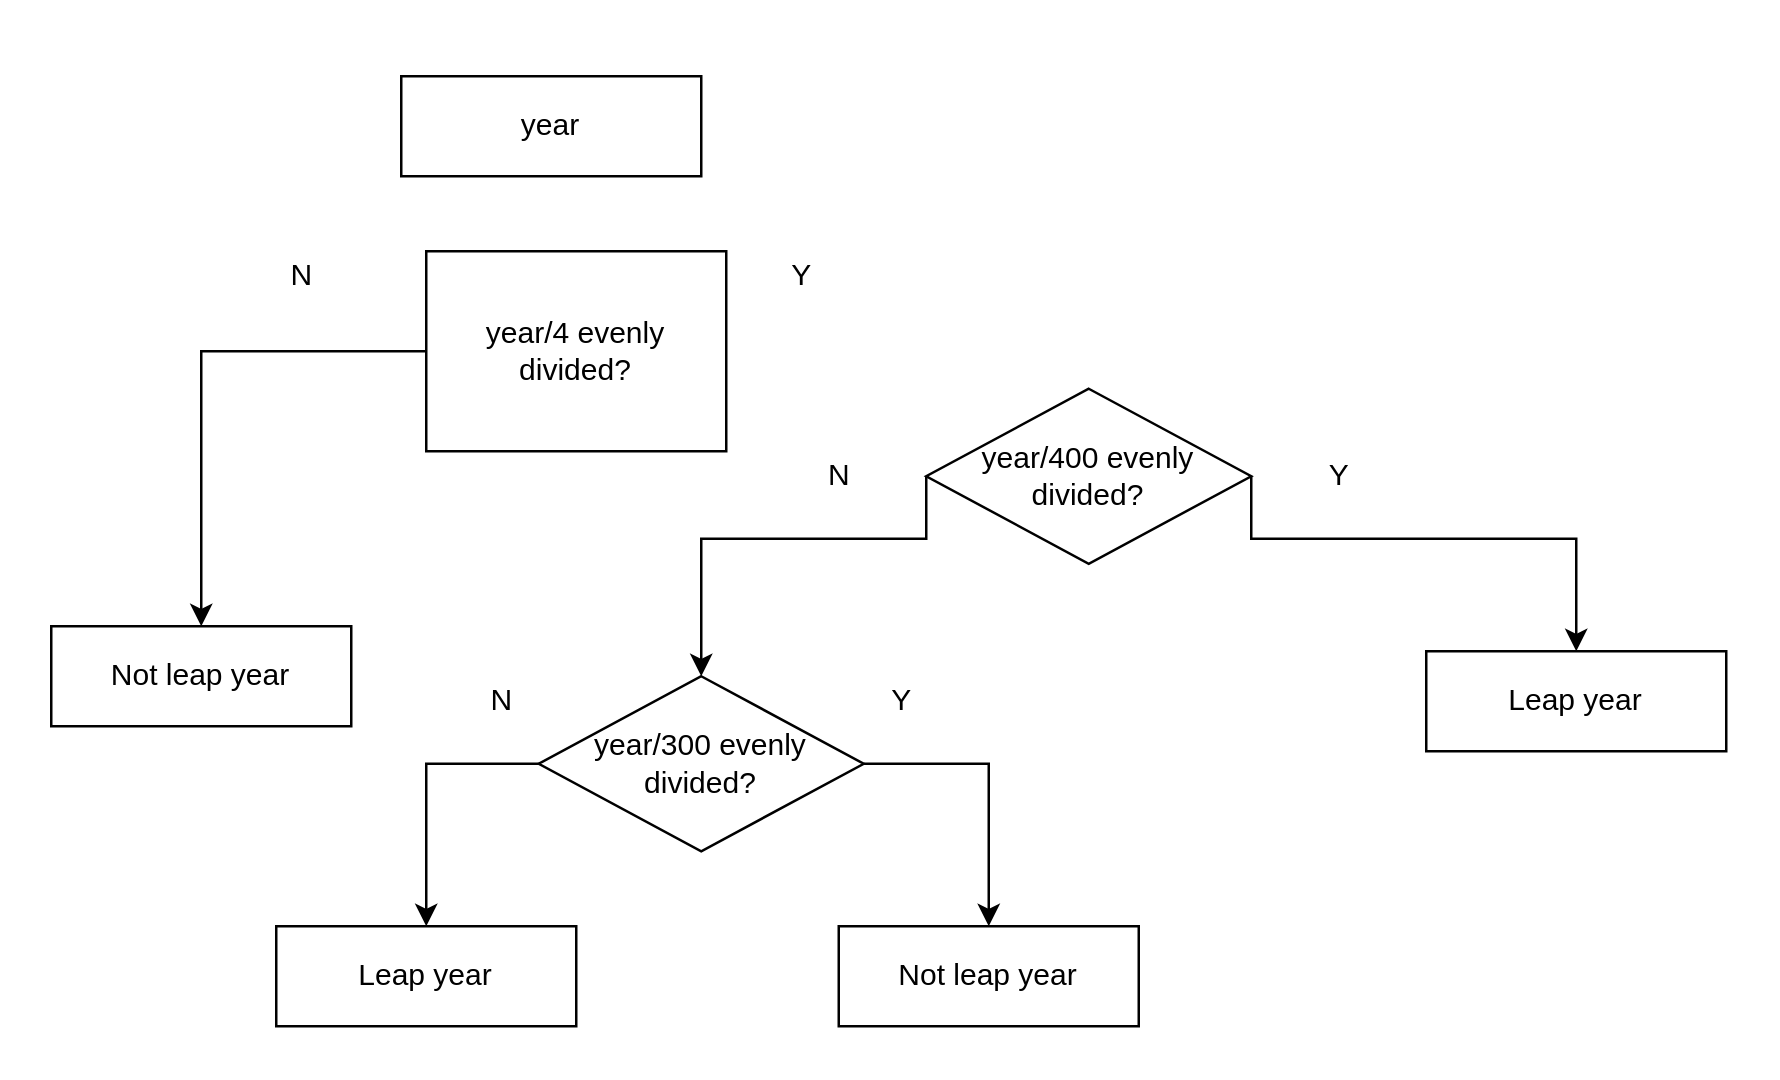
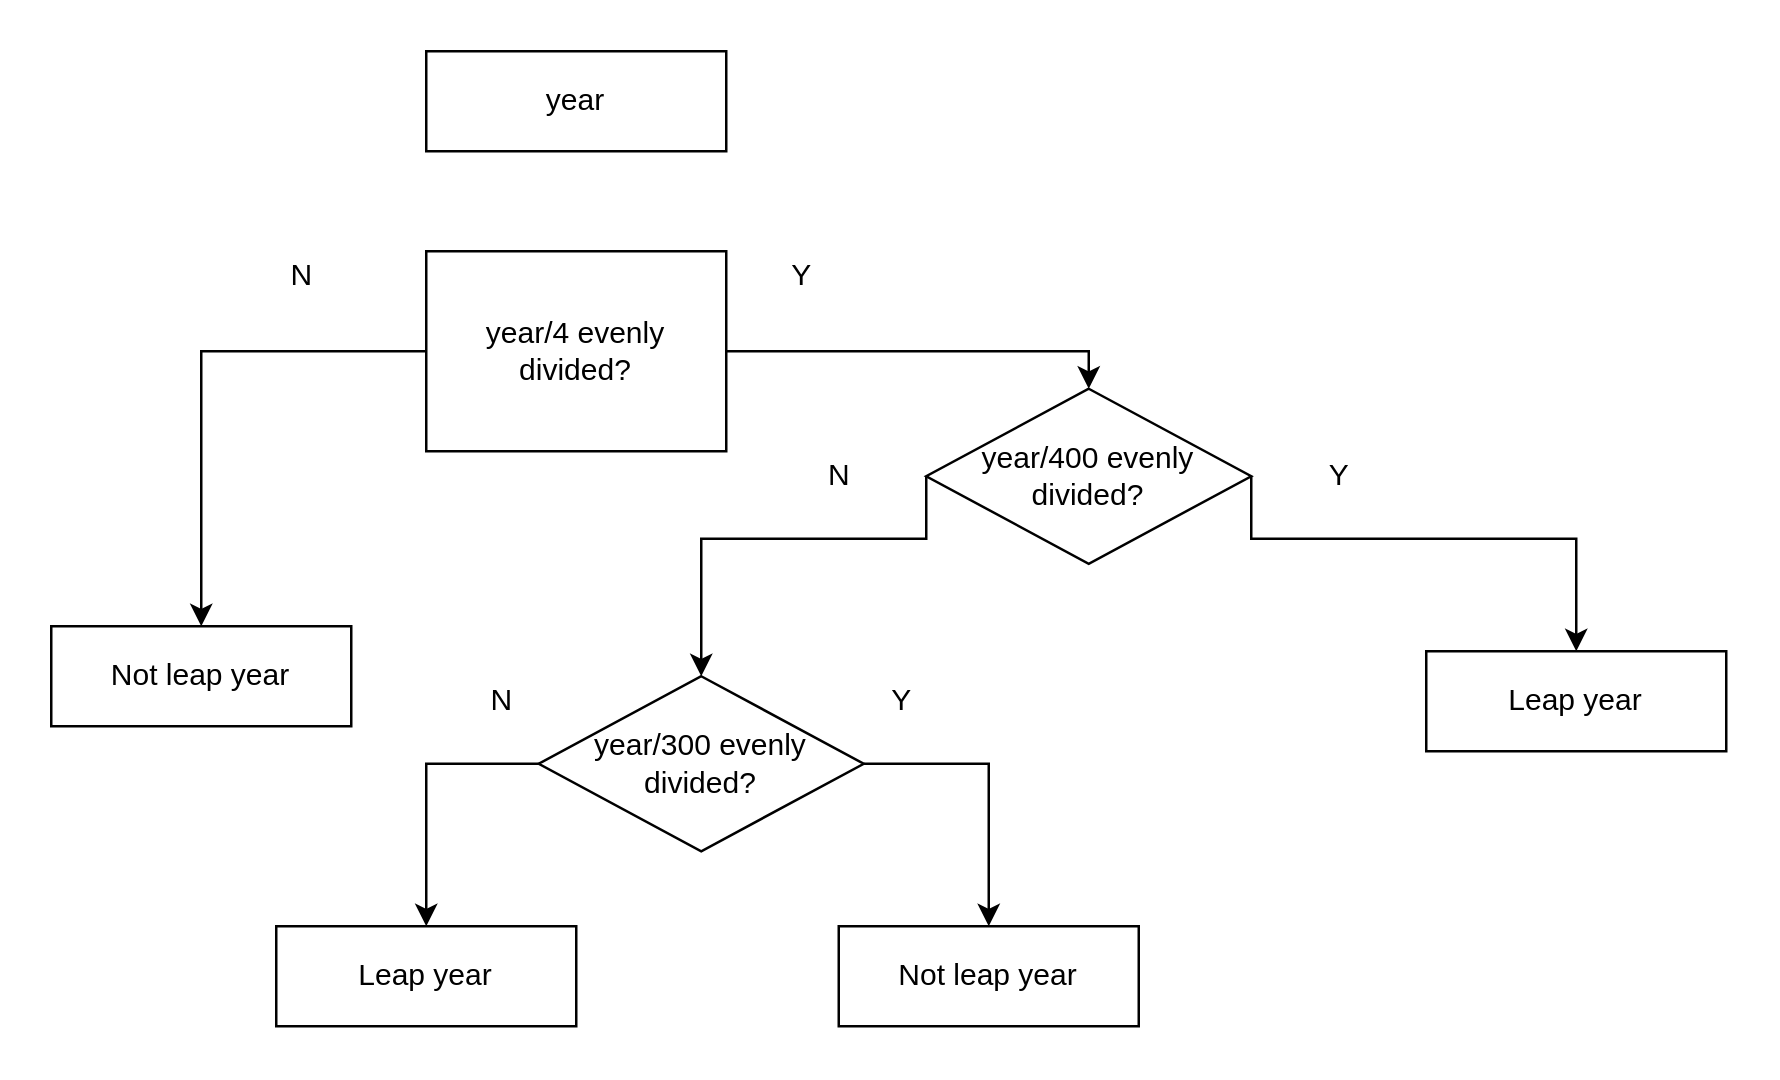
node "year": moved (551, 126) -> (576, 101)
edge "year/4 evenly divided?" -> "year/400 evenly divided?": added
